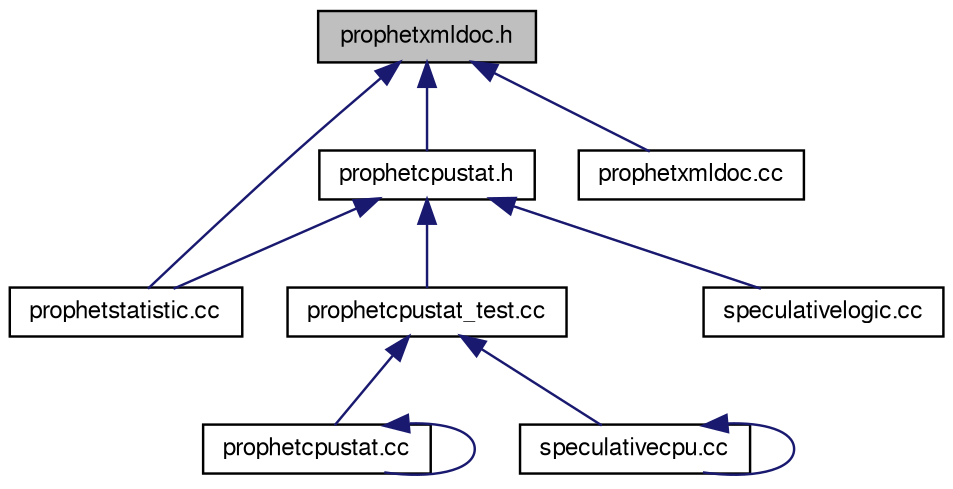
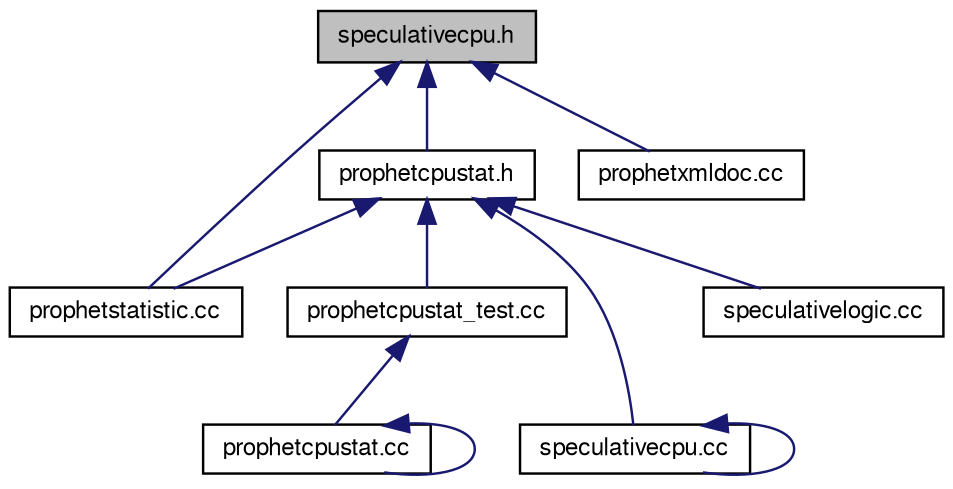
node "prophetxmldoc.h": label "prophetxmldoc.h" -> "speculativecpu.h"
edge "speculativecpu.cc" -> "prophetcpustat_test.cc": now "speculativecpu.cc" -> "prophetcpustat.h"
